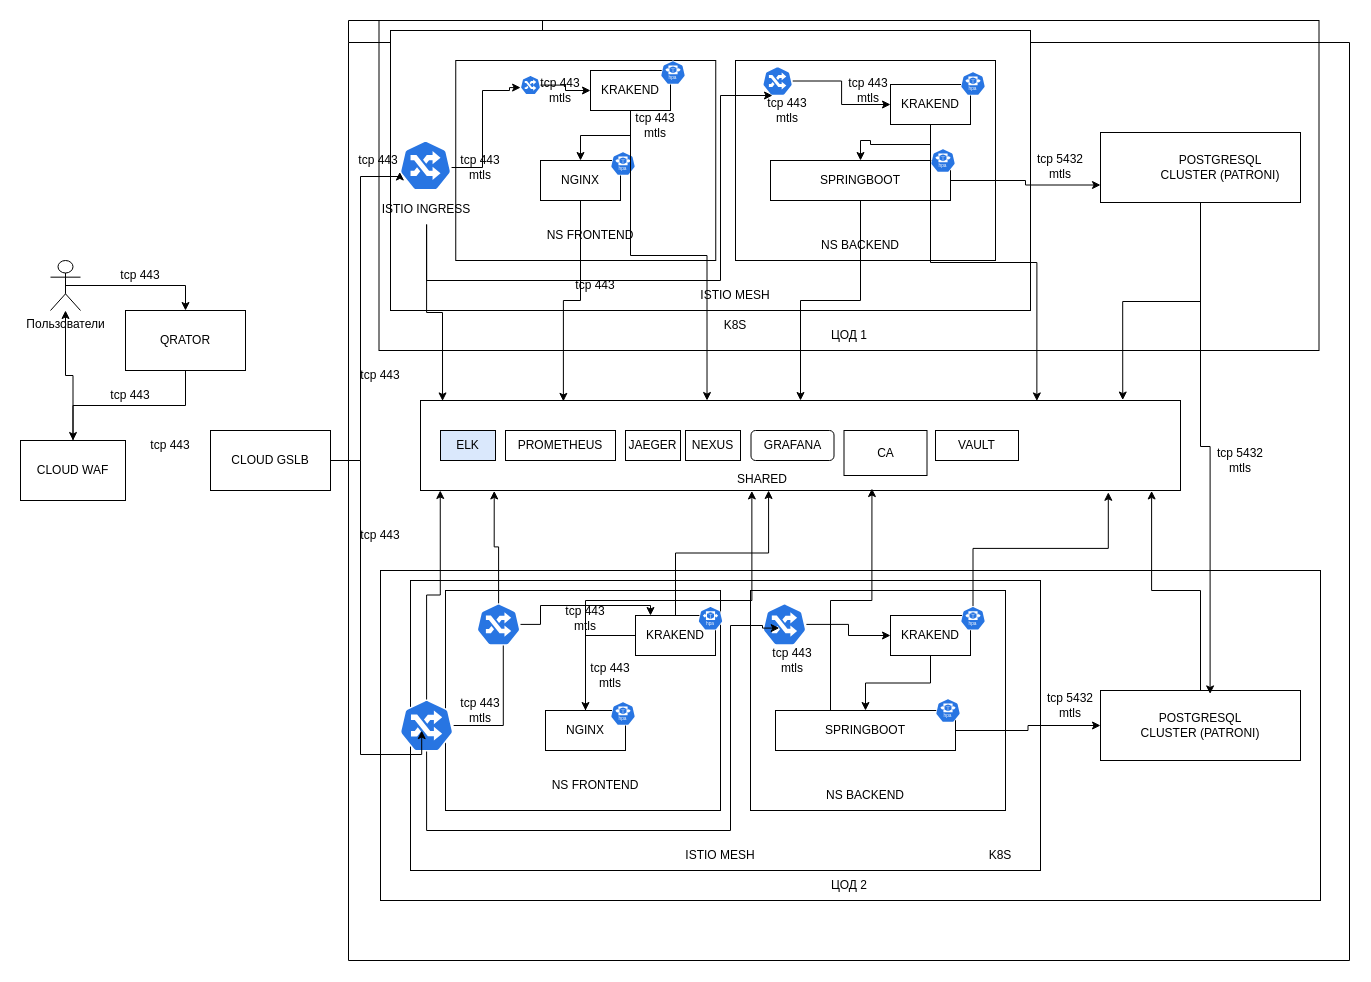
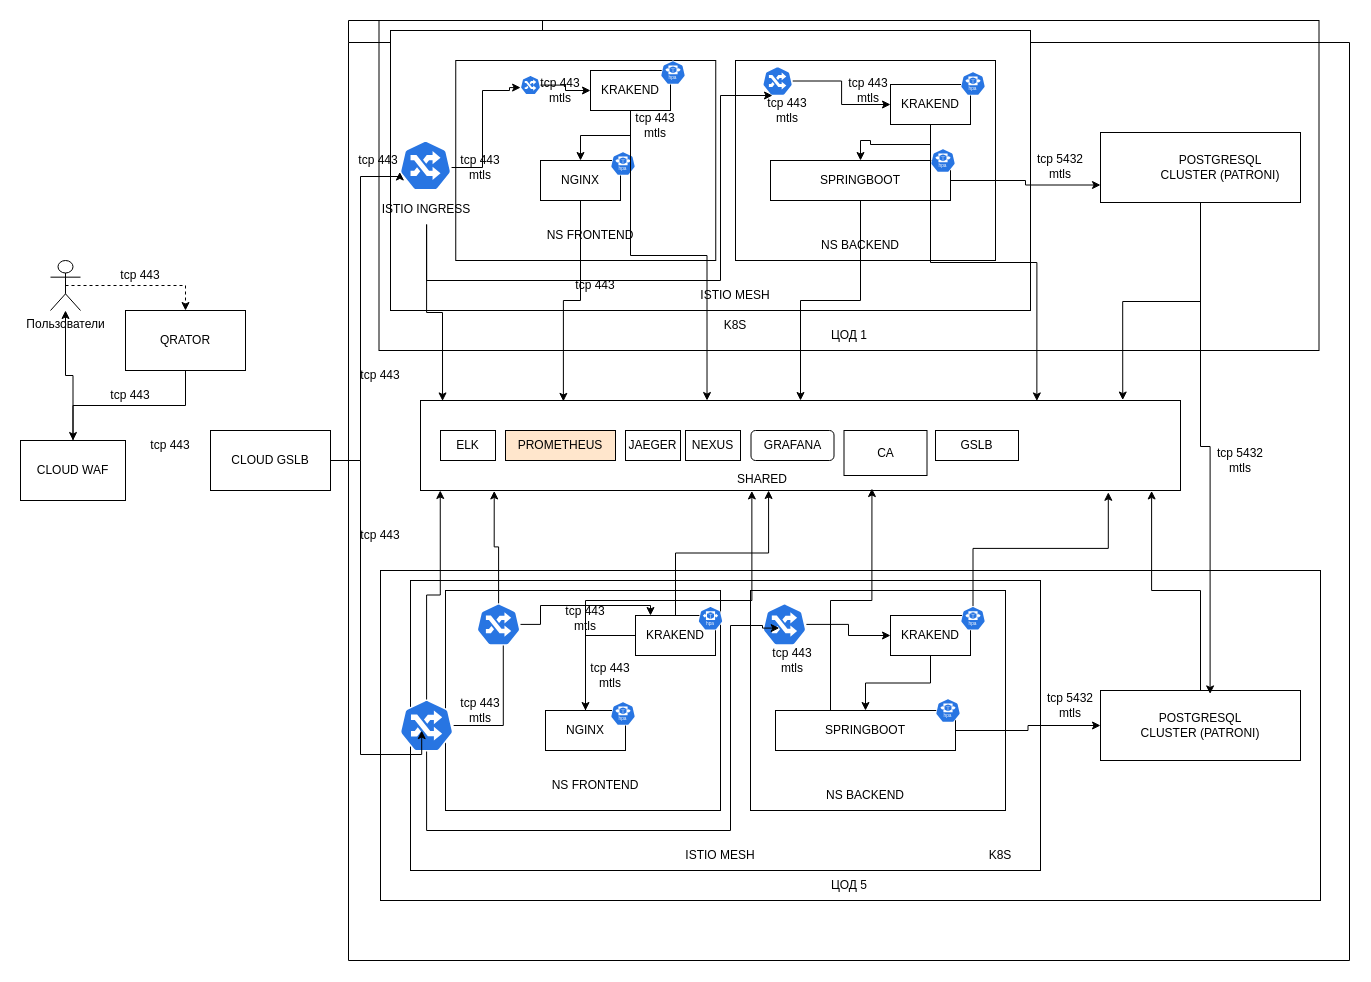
edge "Пользователи" -> "QRATOR": style solid -> dashed
node "ELK": fillcolor #dae8fc -> #ffffff
node "PROMETHEUS": fillcolor #ffffff -> #ffe6cc
node "VAULT": label "VAULT" -> "GSLB"
node "ЦОД 2": label "ЦОД 2" -> "ЦОД 5"
